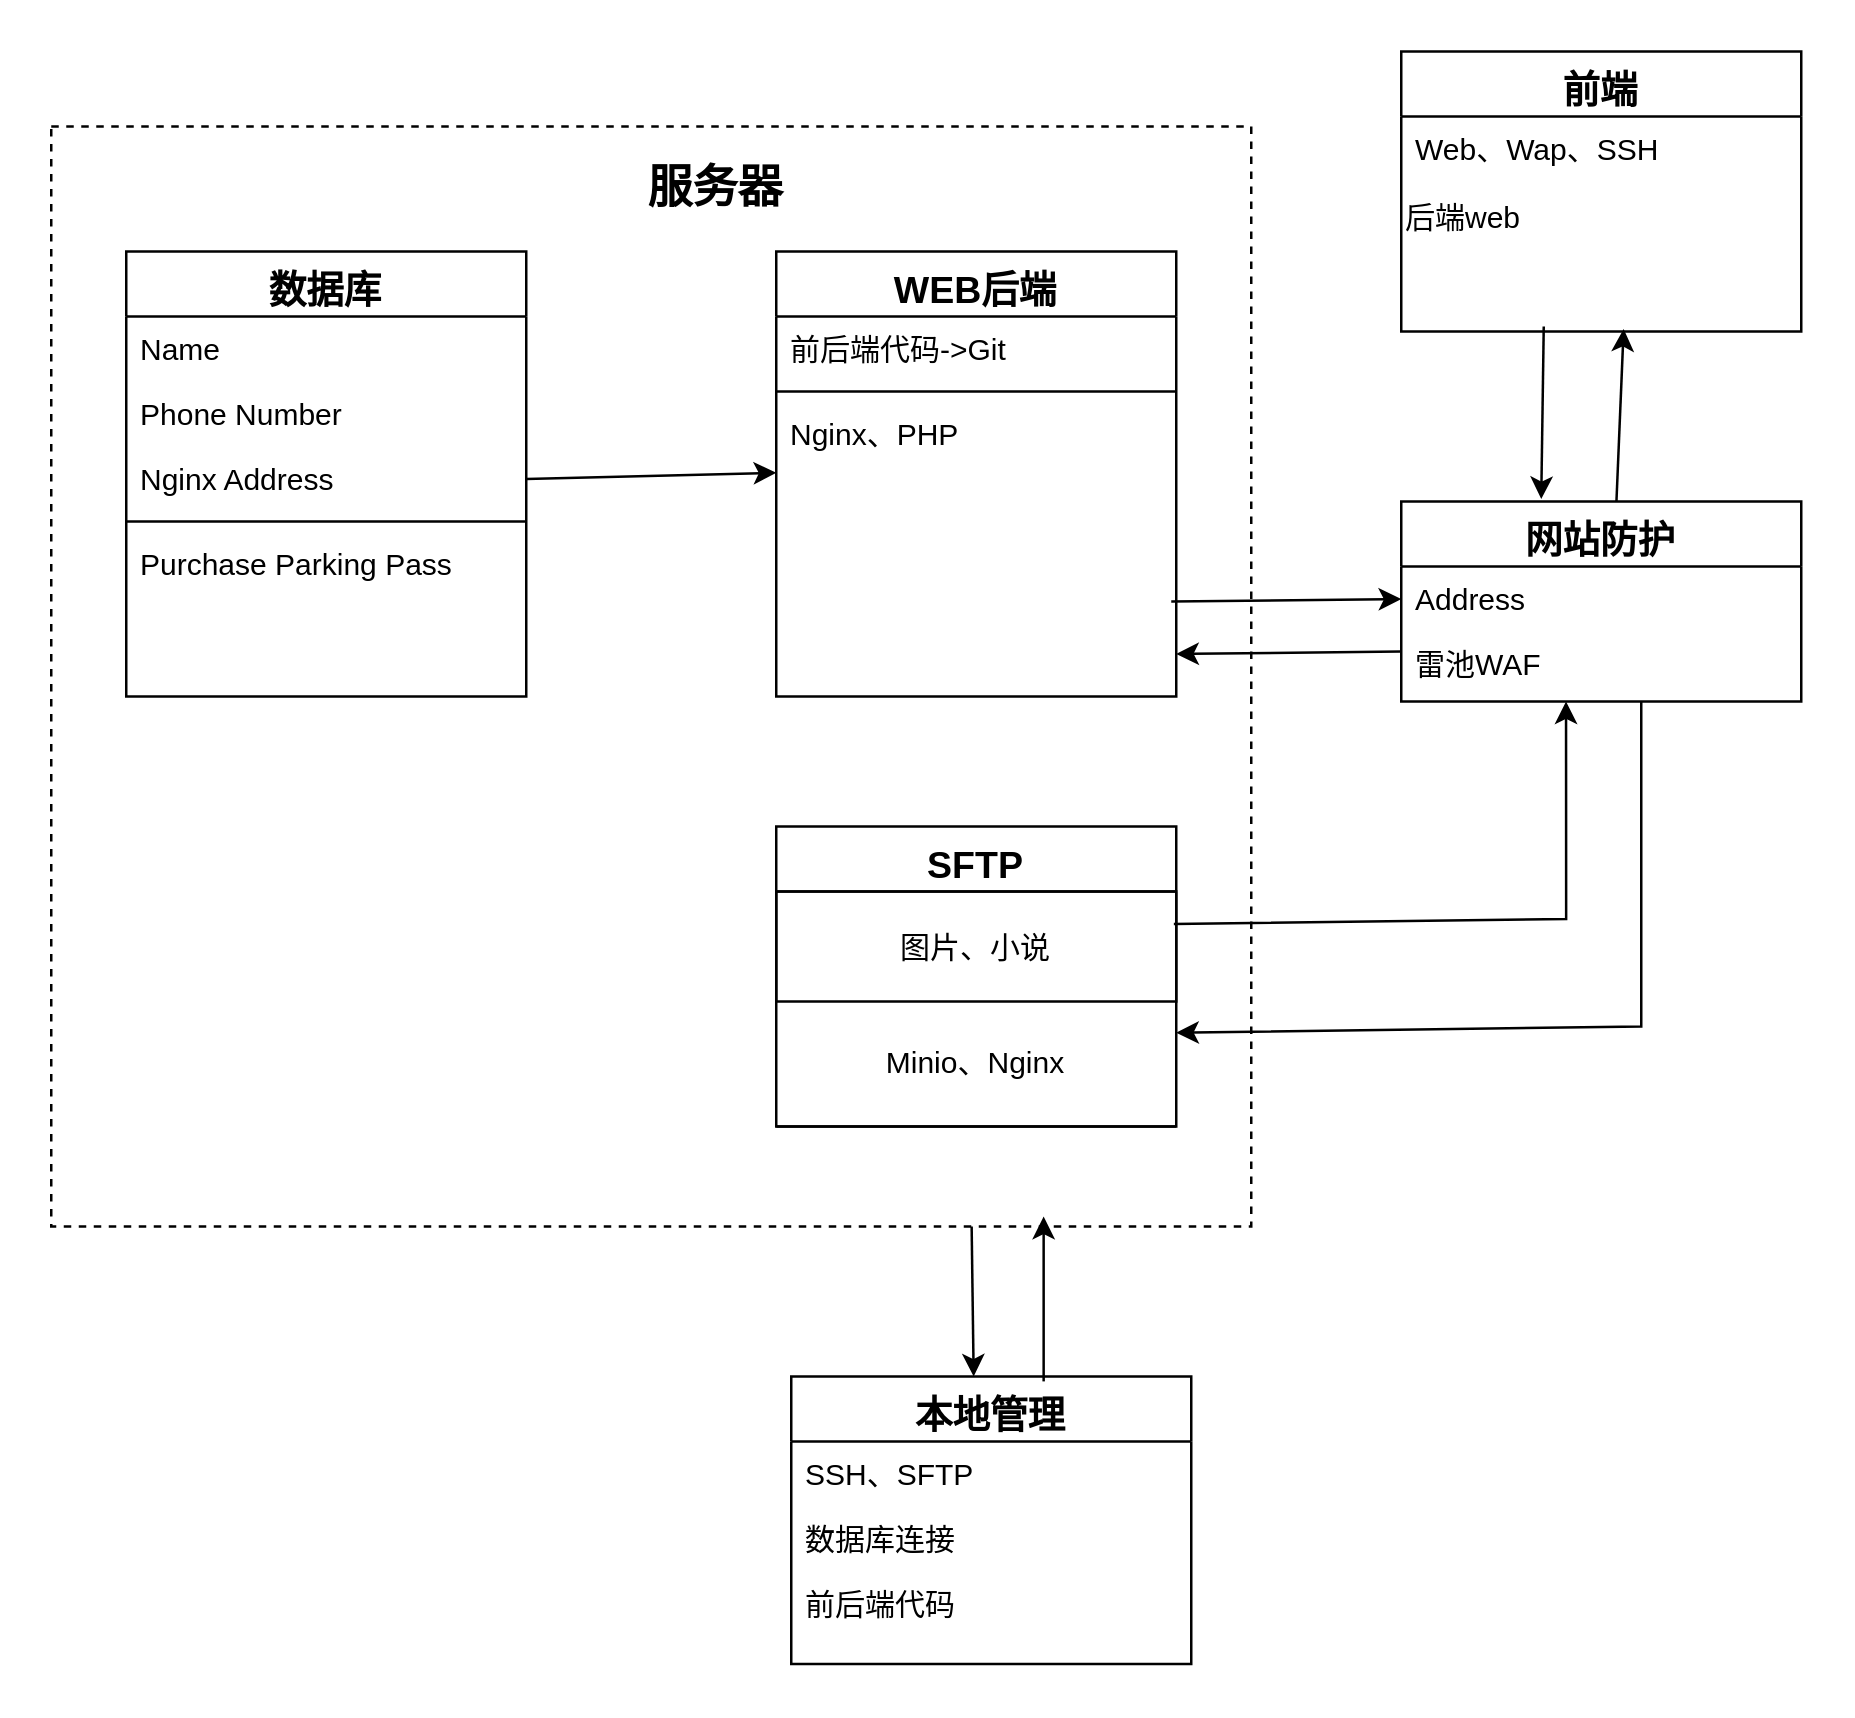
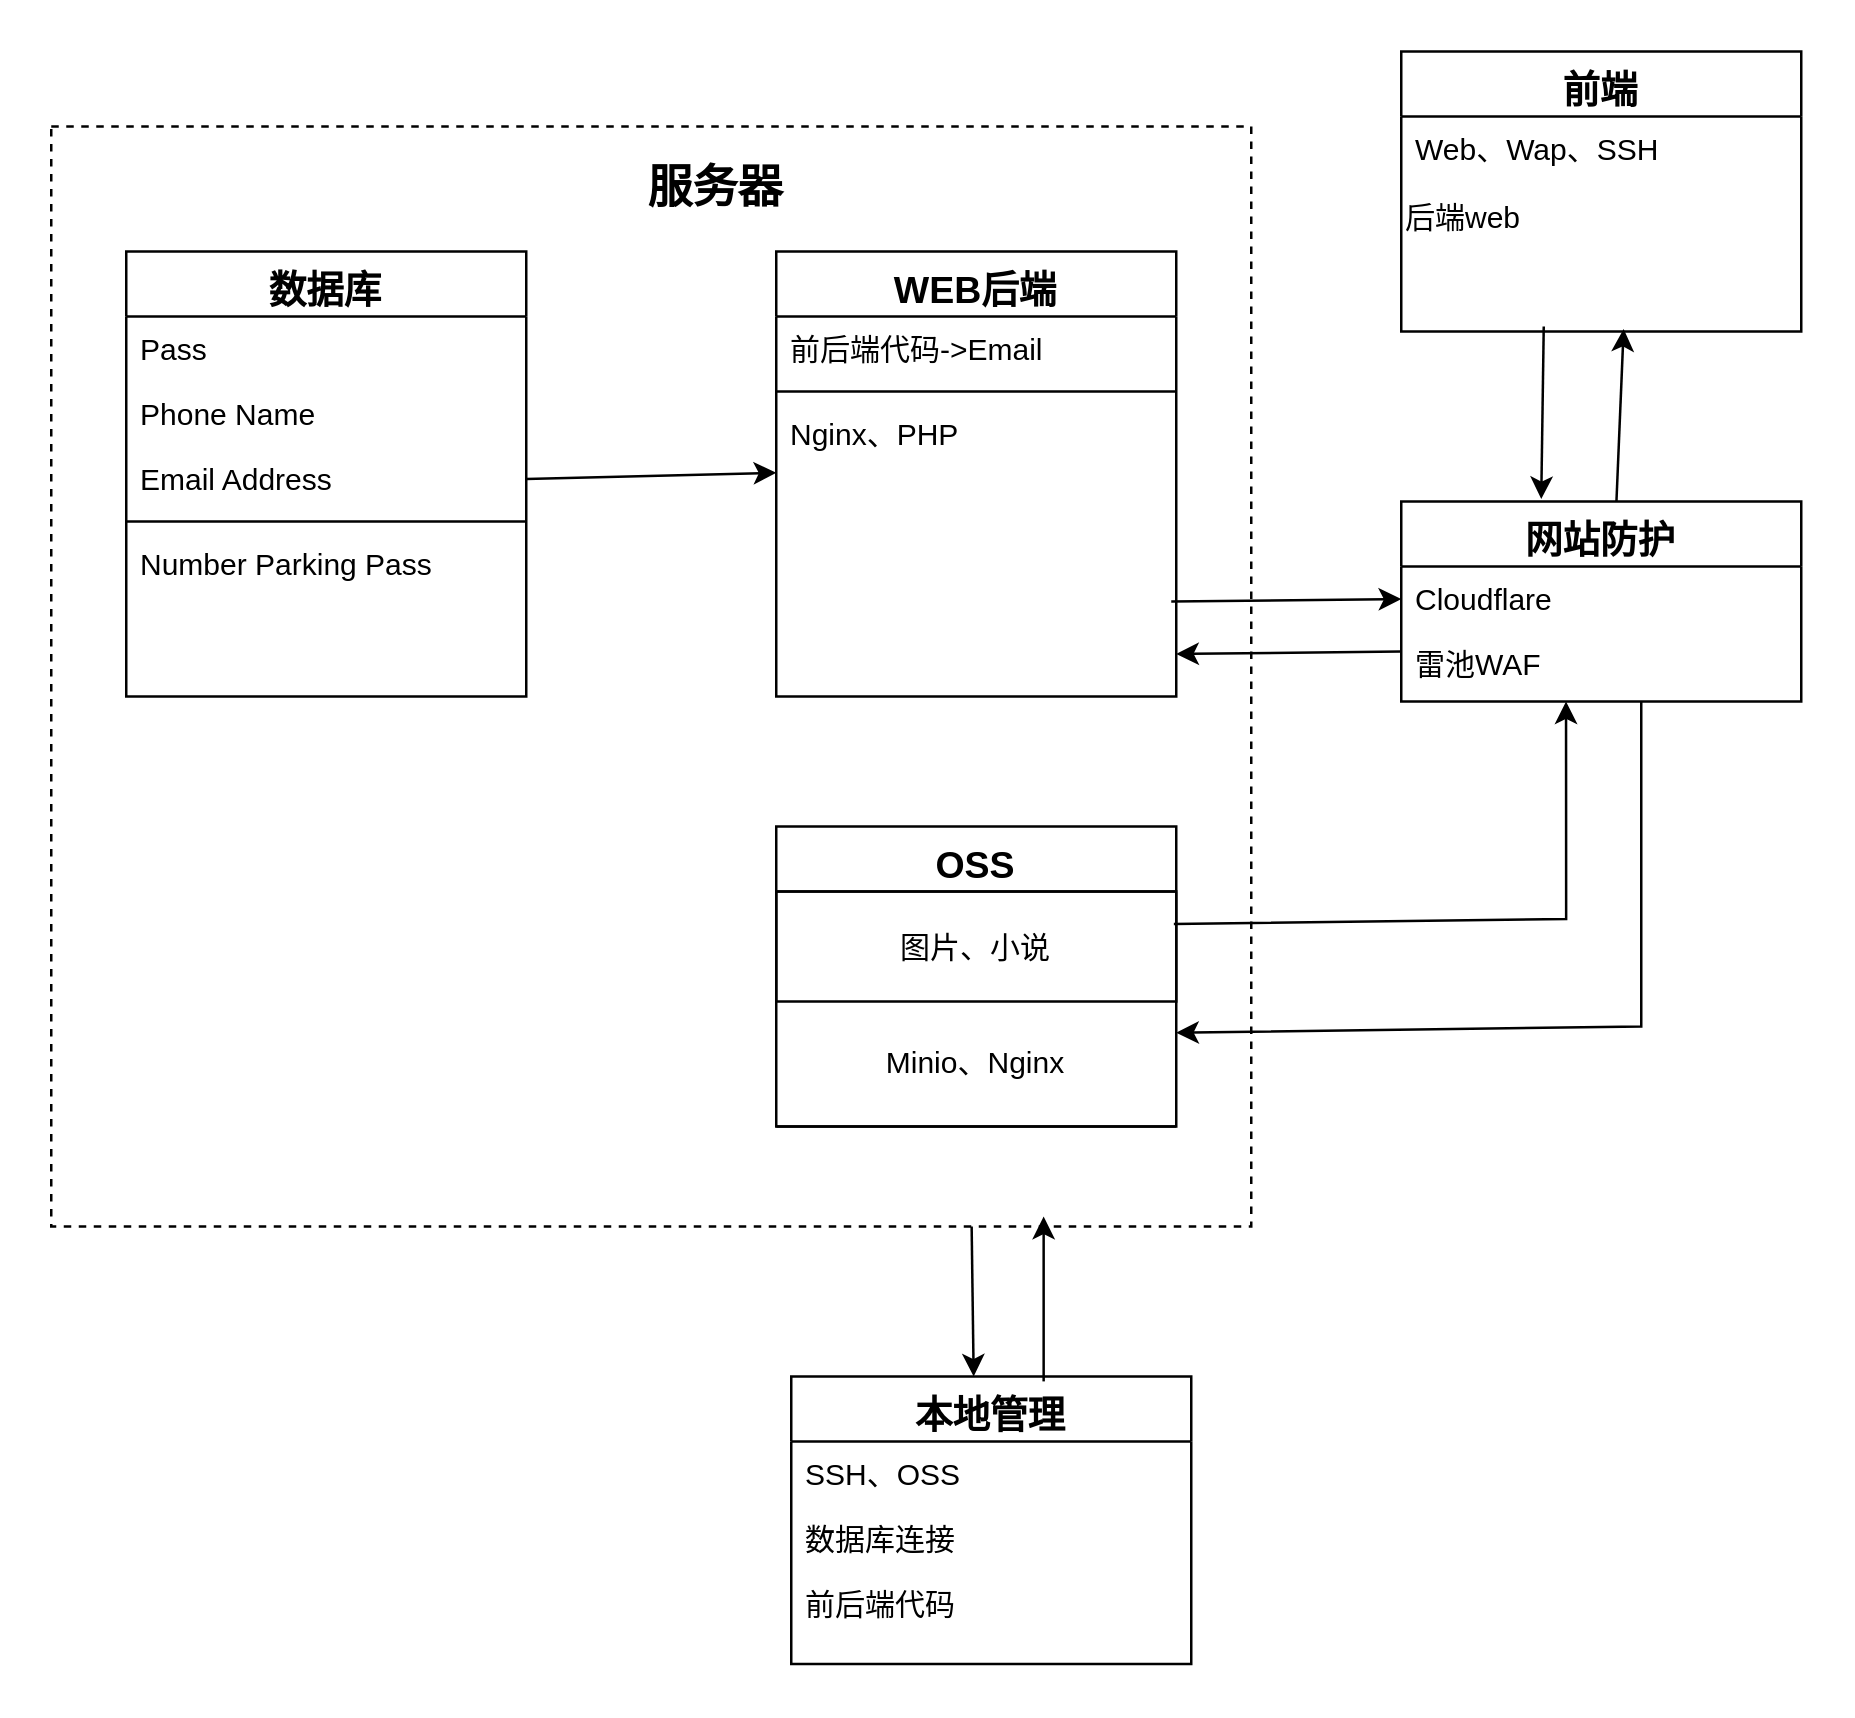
node "Name": label "Name" -> "Pass"
node "前后端代码->Git": label "前后端代码->Git" -> "前后端代码->Email"
node "Phone Number": label "Phone Number" -> "Phone Name"
node "Nginx Address": label "Nginx Address" -> "Email Address"
node "Purchase Parking Pass": label "Purchase Parking Pass" -> "Number Parking Pass"
node "Address": label "Address" -> "Cloudflare"
node "SFTP": label "SFTP" -> "OSS"
node "SSH、SFTP": label "SSH、SFTP" -> "SSH、OSS"
